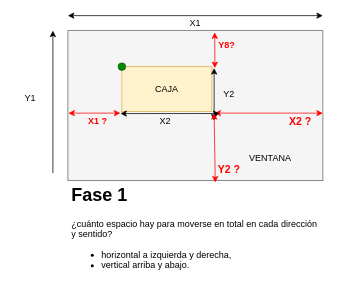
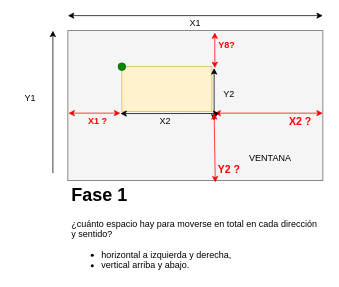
node "CAJA": removed
